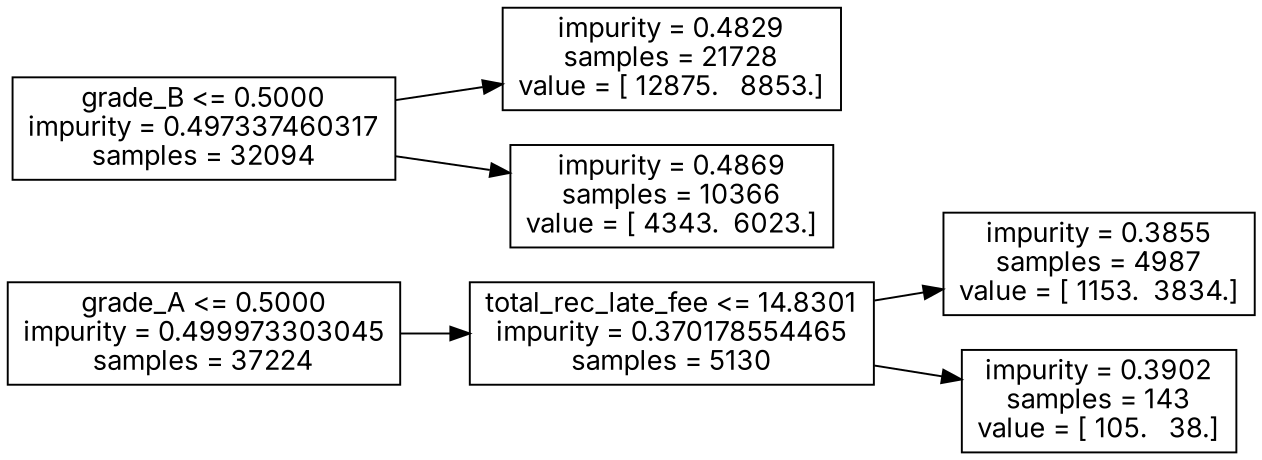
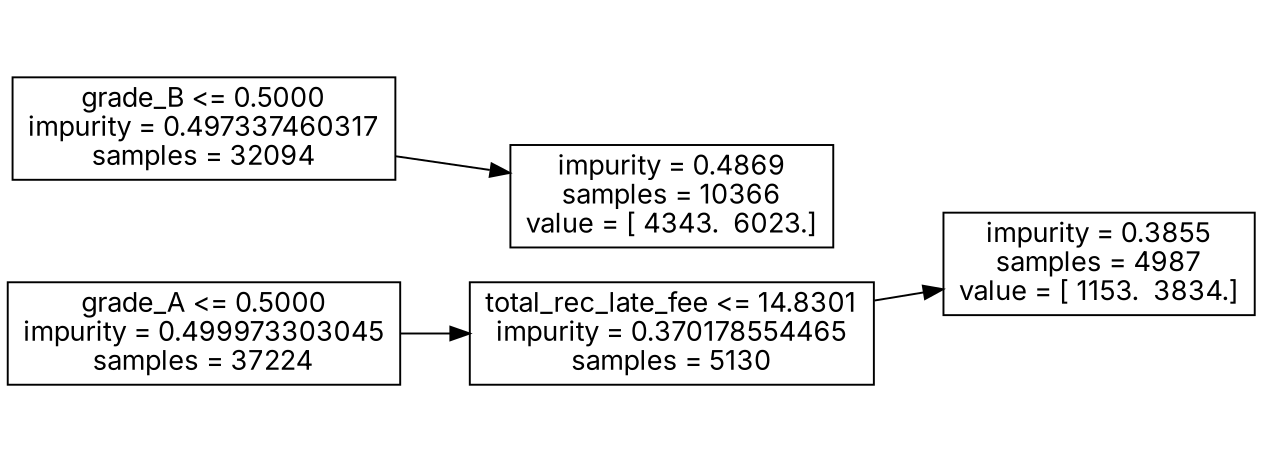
node "impurity = 0.4829 samples = 21728 value = [ 12875.   8853.]": removed
node "impurity = 0.3902 samples = 143 value = [ 105.   38.]": removed
